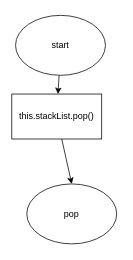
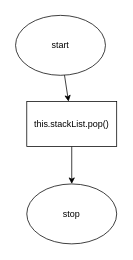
node "this.stackList.pop()": moved (57, 117) -> (72, 124)
node "pop": label "pop" -> "stop"
